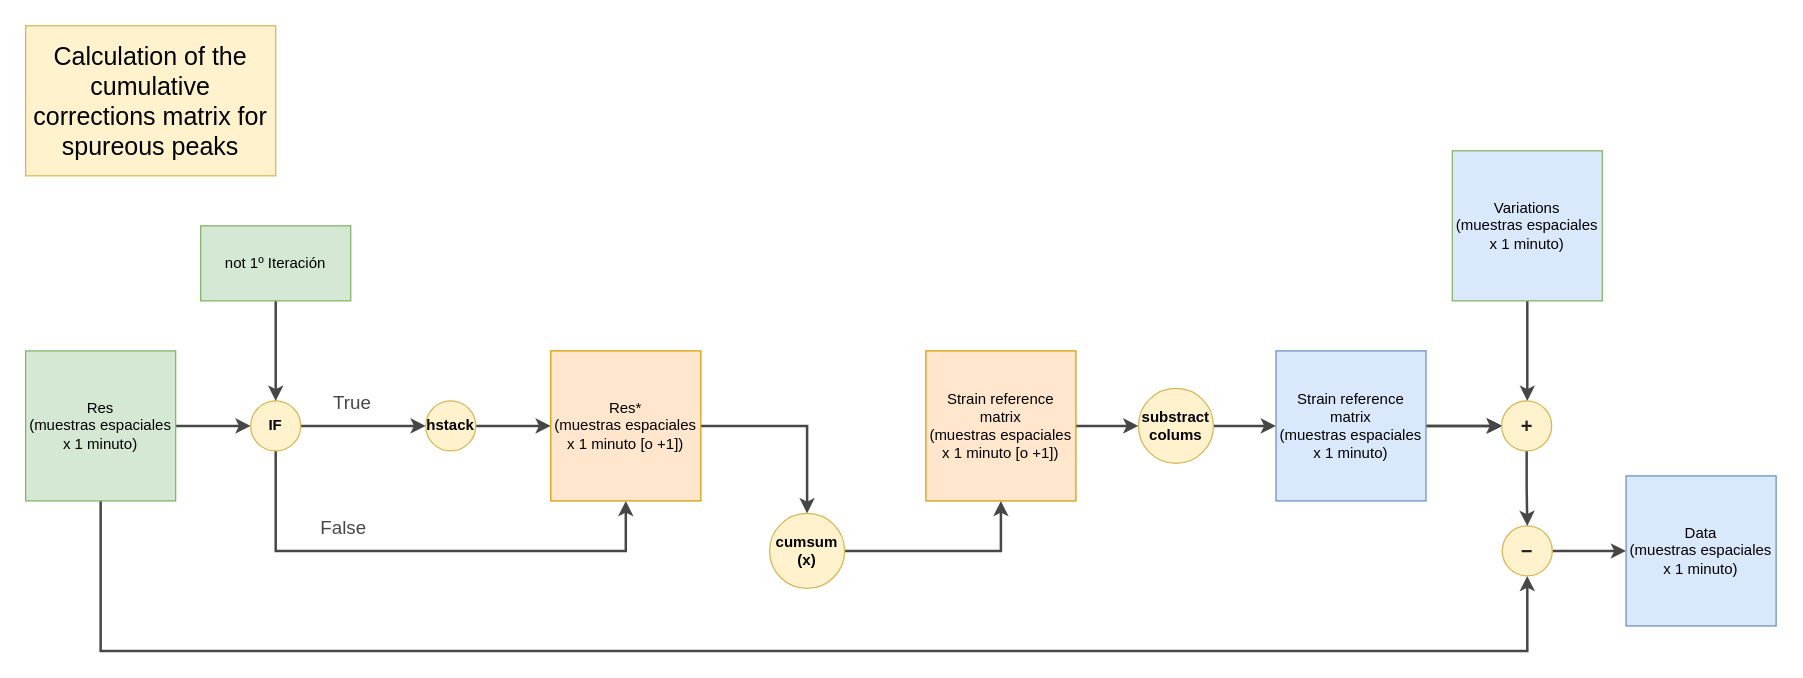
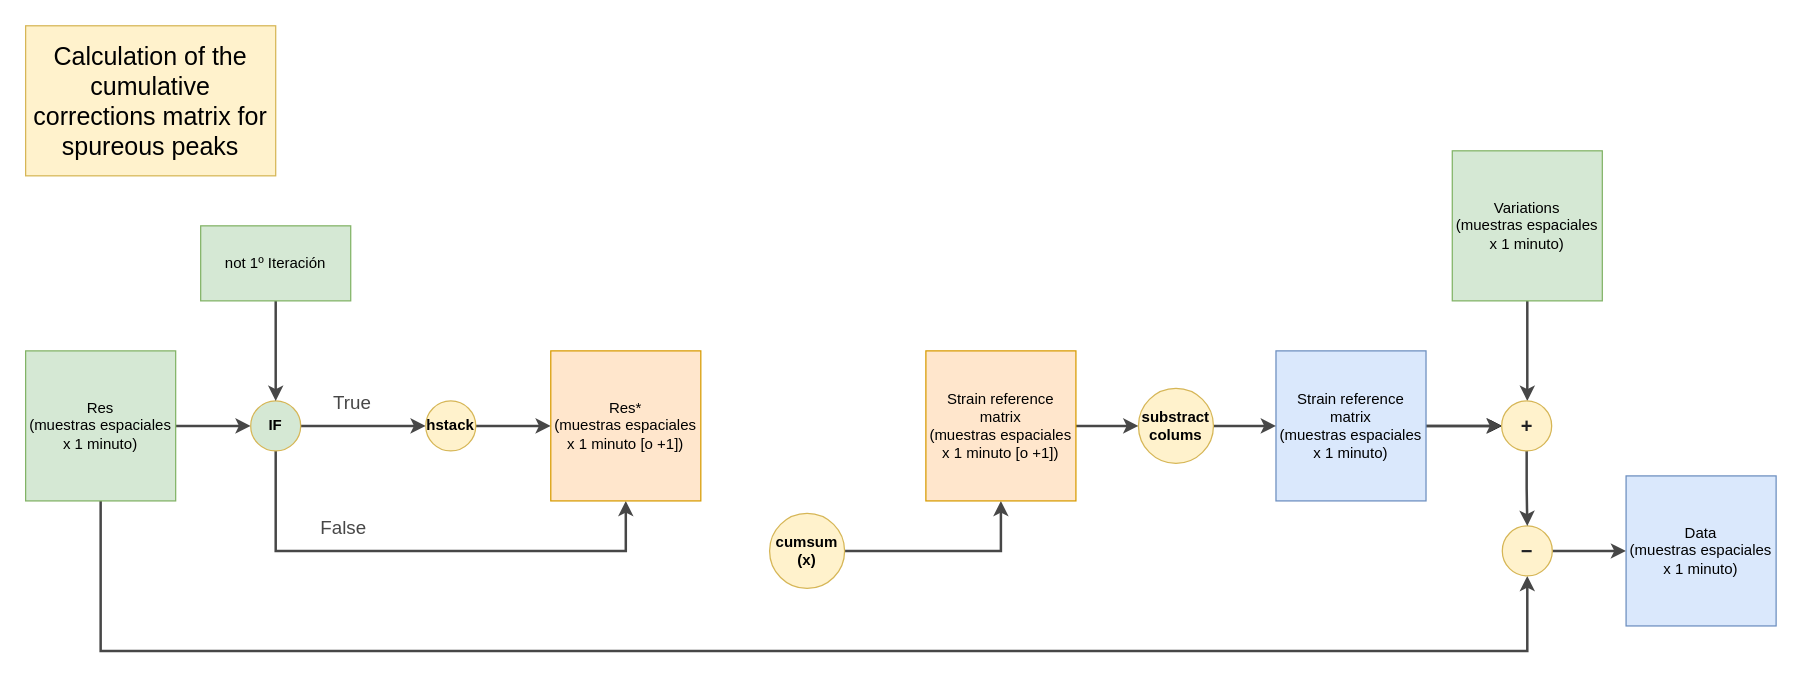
node "Variations (muestras espaciales x 1 minuto)": fillcolor #dae8fc -> #d5e8d4
node "IF": fillcolor #fff2cc -> #d5e8d4
edge "Res* (muestras espaciales x 1 minuto [o +1])" -> "cumsum (x)": removed
